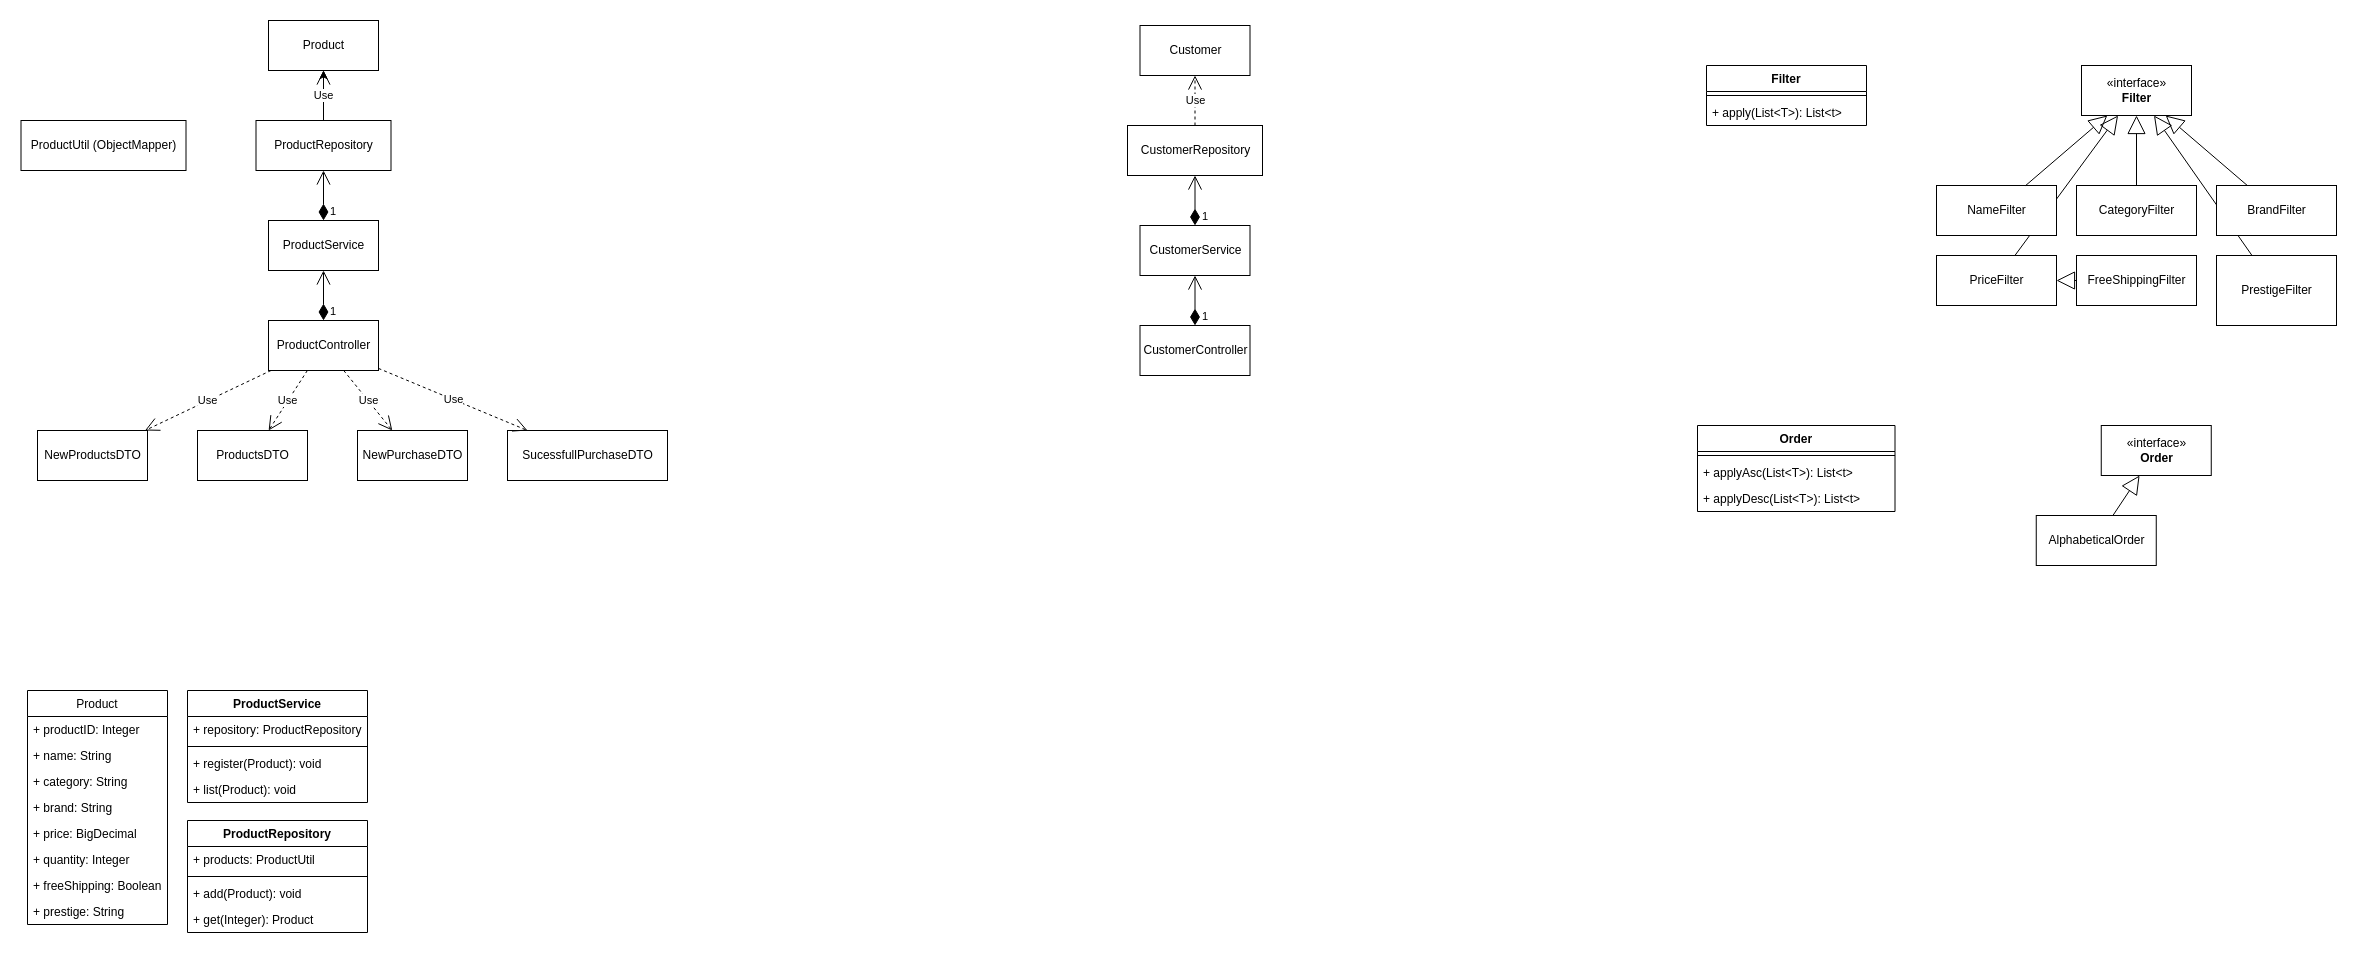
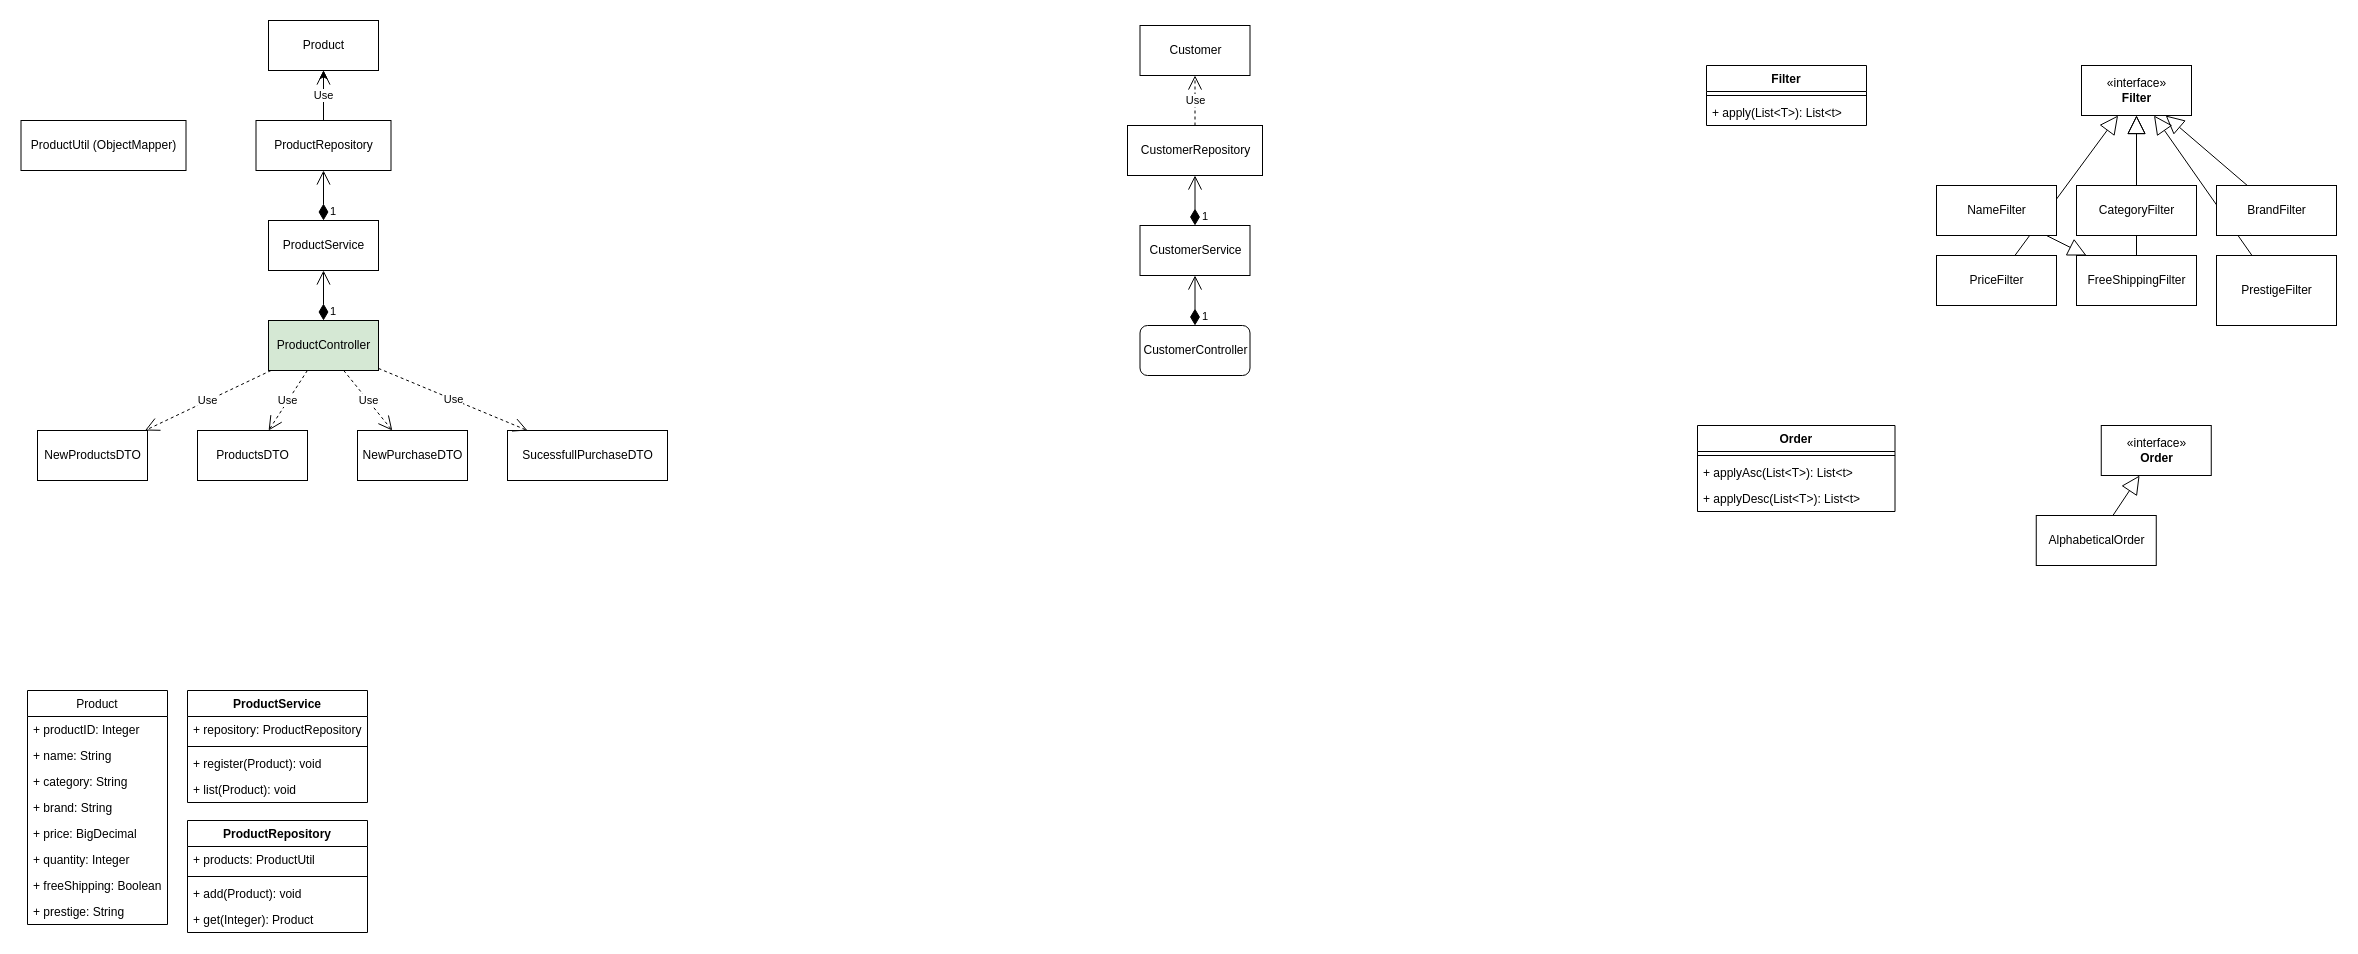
edge "NameFilter" -> "«interface» Filter": now "NameFilter" -> "FreeShippingFilter"
edge "FreeShippingFilter" -> "PriceFilter": now "FreeShippingFilter" -> "«interface» Filter"
node "ProductController": fillcolor #ffffff -> #d5e8d4
node "CustomerController": shape rectangle -> rounded rectangle
